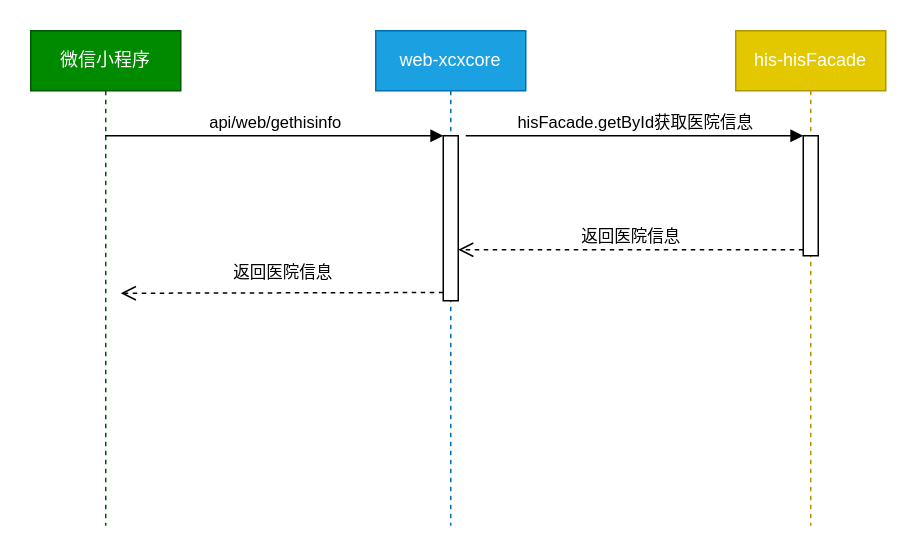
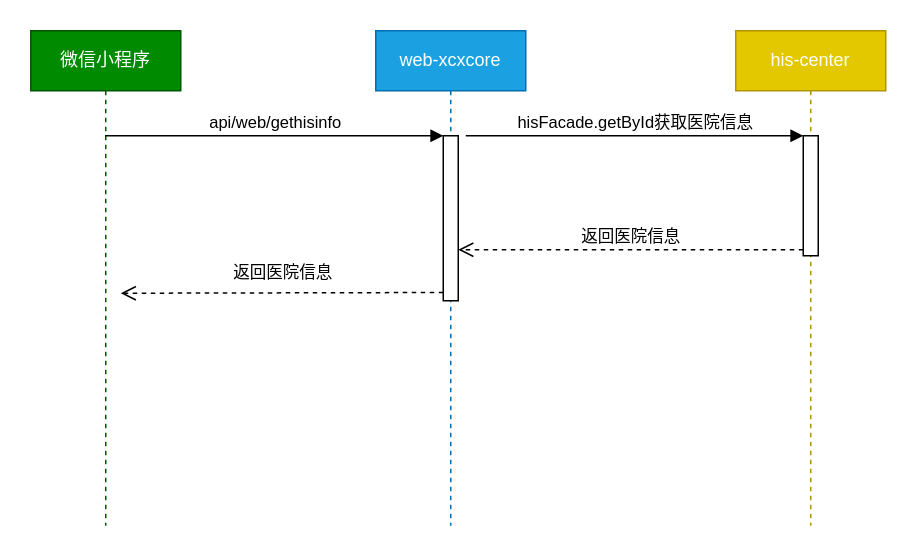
node "his-hisFacade": label "his-hisFacade" -> "his-center"
